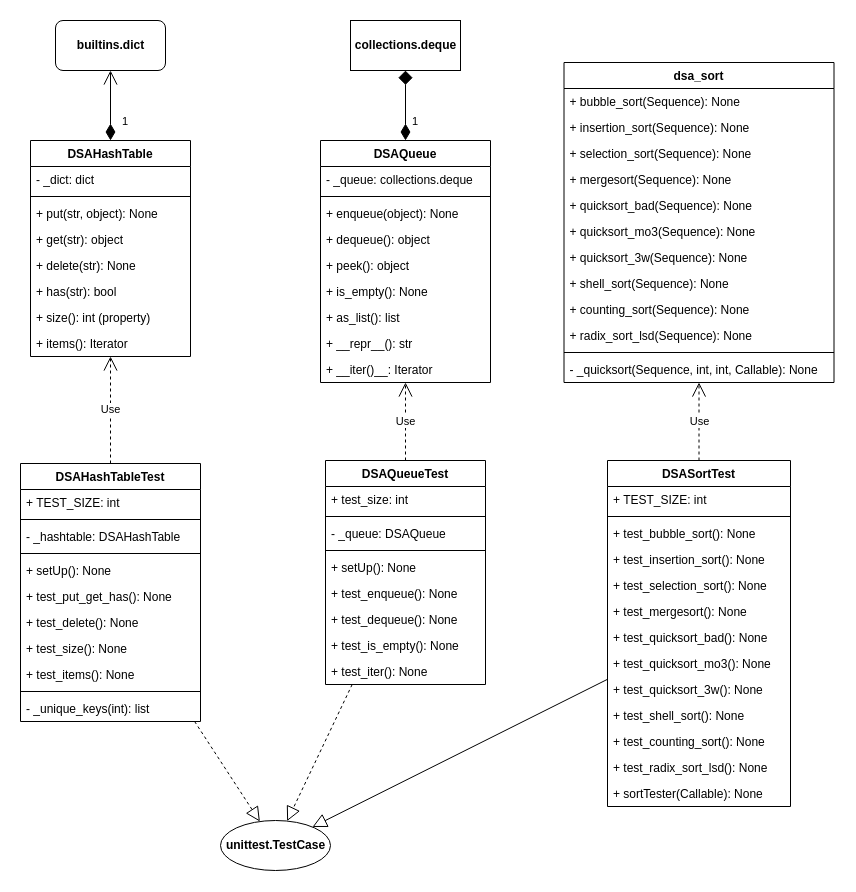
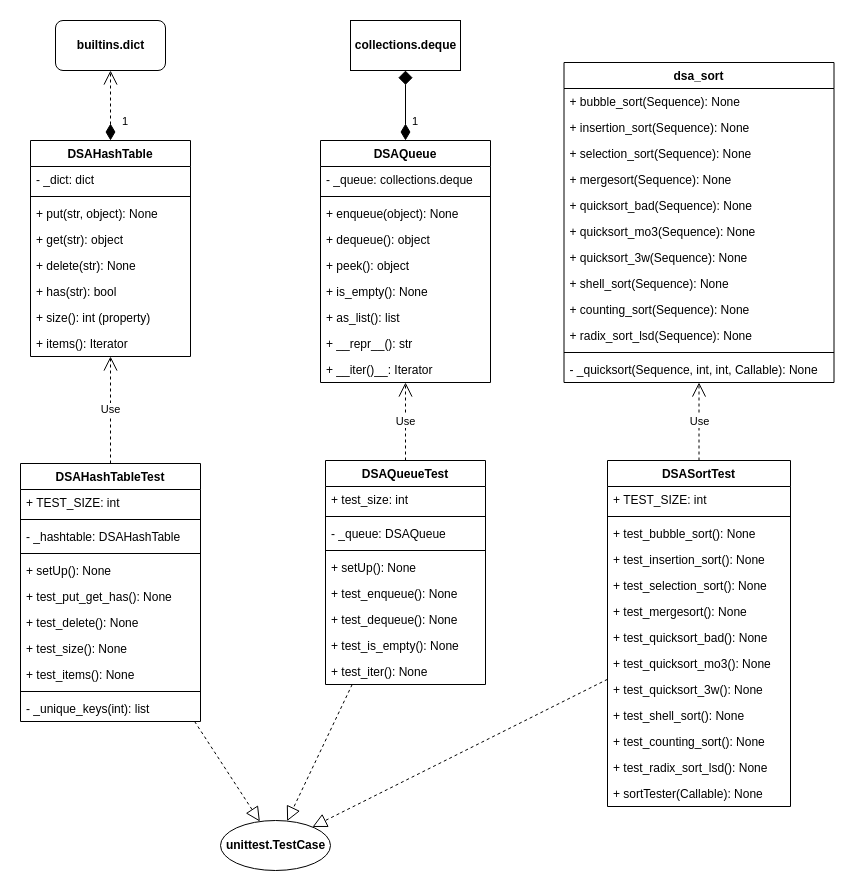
edge "builtins.dict" -- "DSAHashTable": style solid -> dashed
edge "DSASortTest" -> "unittest.TestCase": style solid -> dashed
